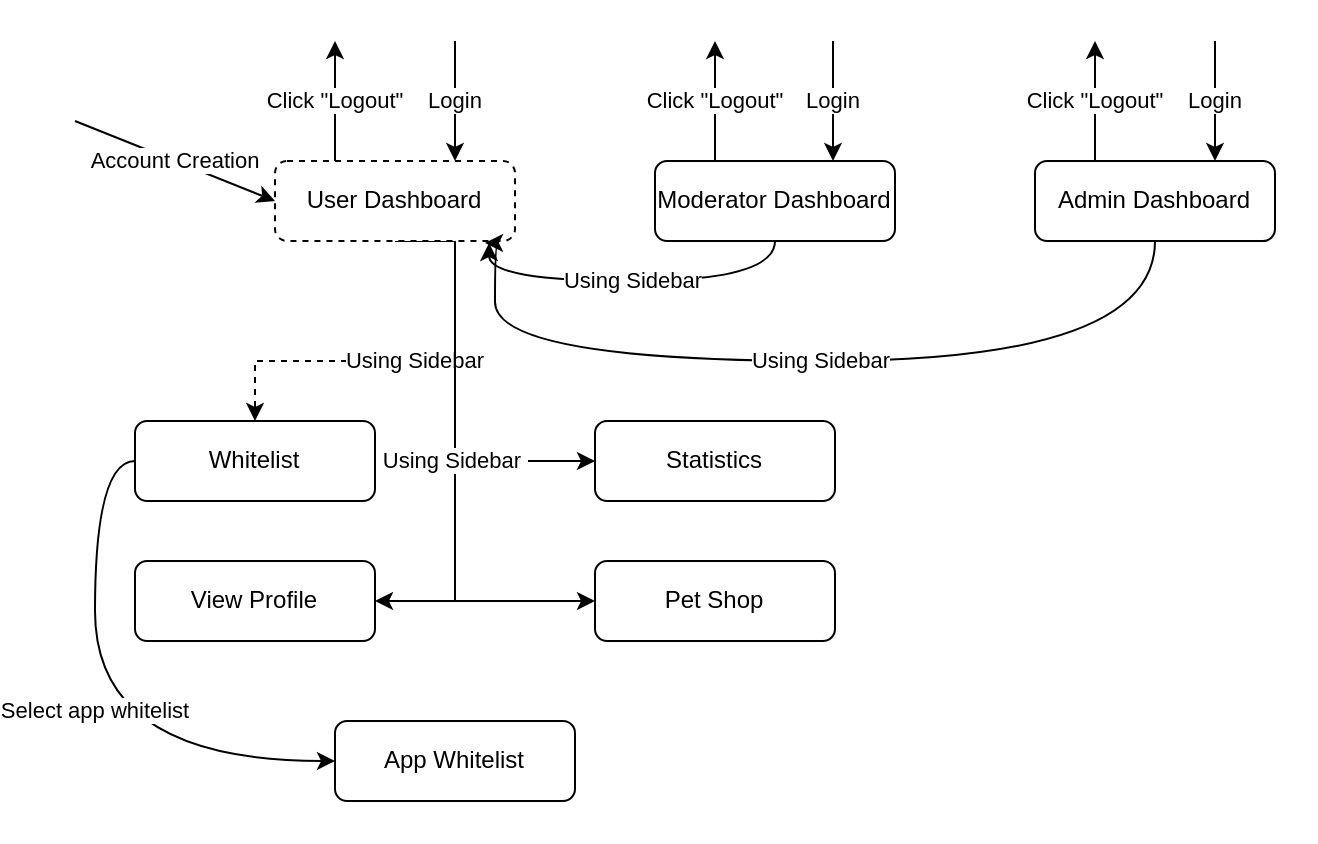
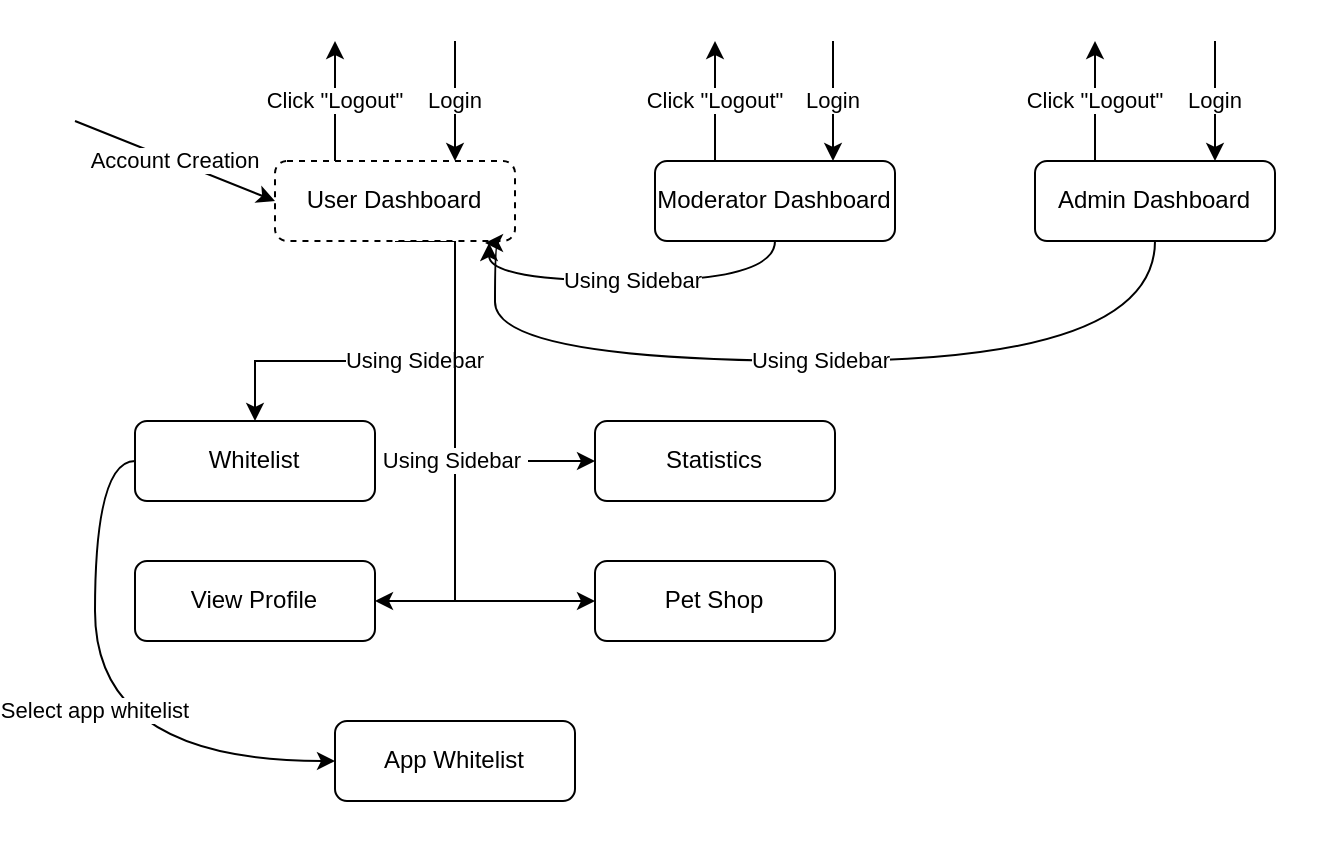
edge "User Dashboard" -> "Whitelist": style dashed -> solid
